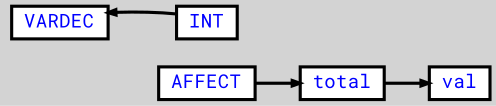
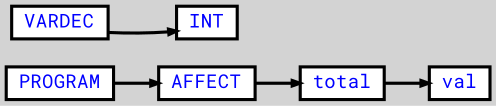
edge "INT" -> "VARDEC": reversed
node "PROGRAM": added
